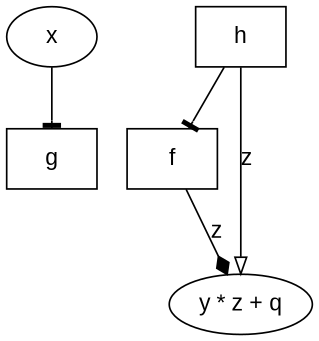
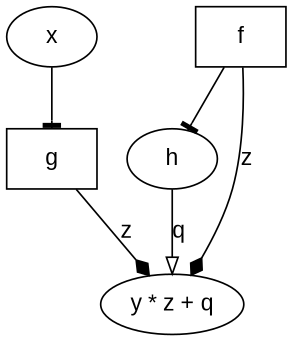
node "h": shape box -> ellipse
edge "h" -> "f": reversed
edge "h" -> "y * z + q": label "z" -> "q"
edge "g" -> "y * z + q": added, label "z"
